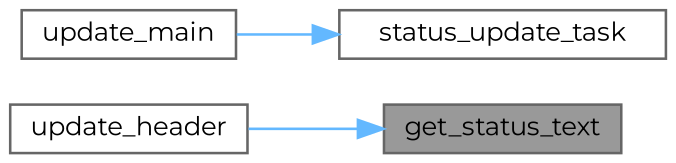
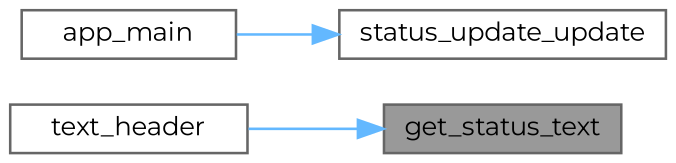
node "update_main": label "update_main" -> "app_main"
node "status_update_task": label "status_update_task" -> "status_update_update"
node "update_header": label "update_header" -> "text_header"
